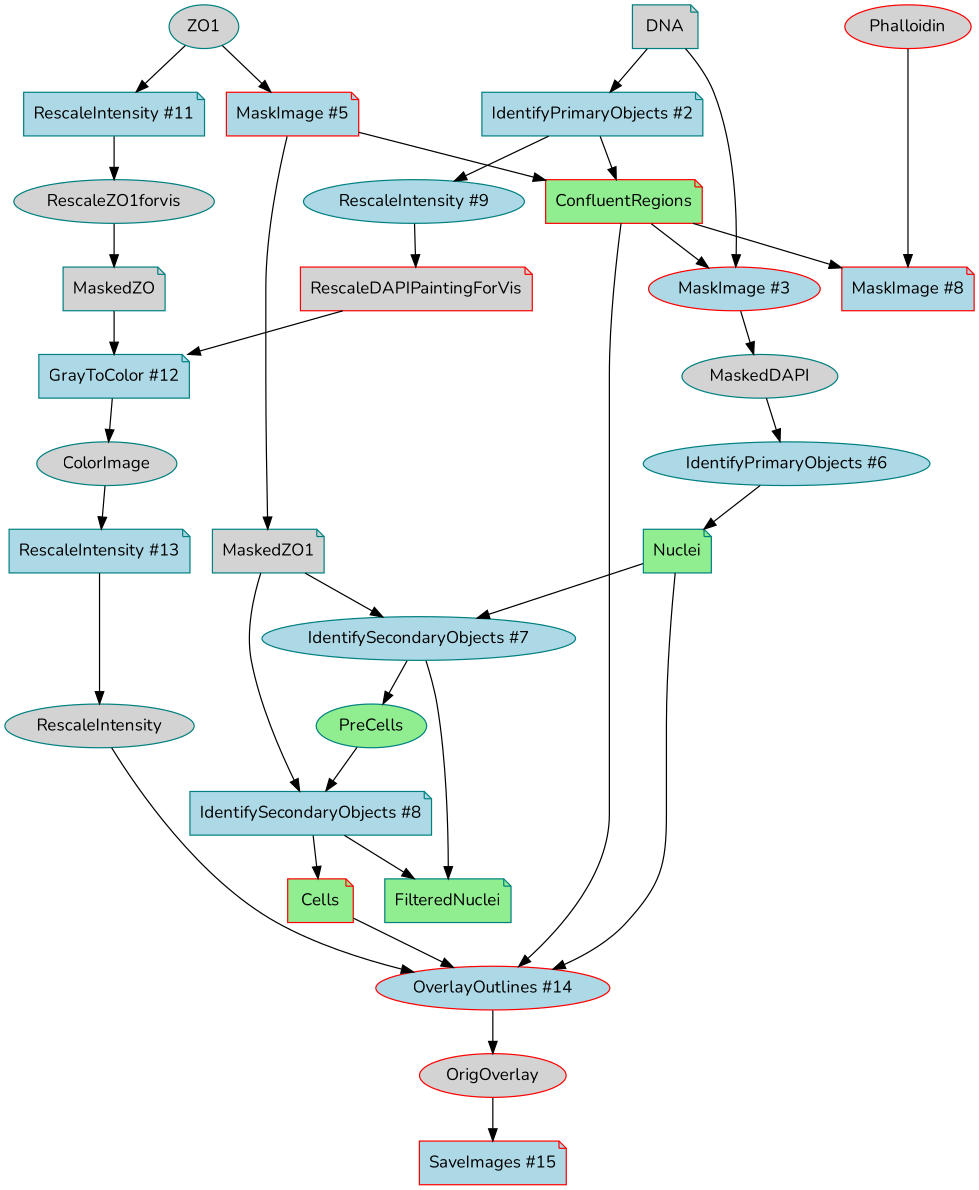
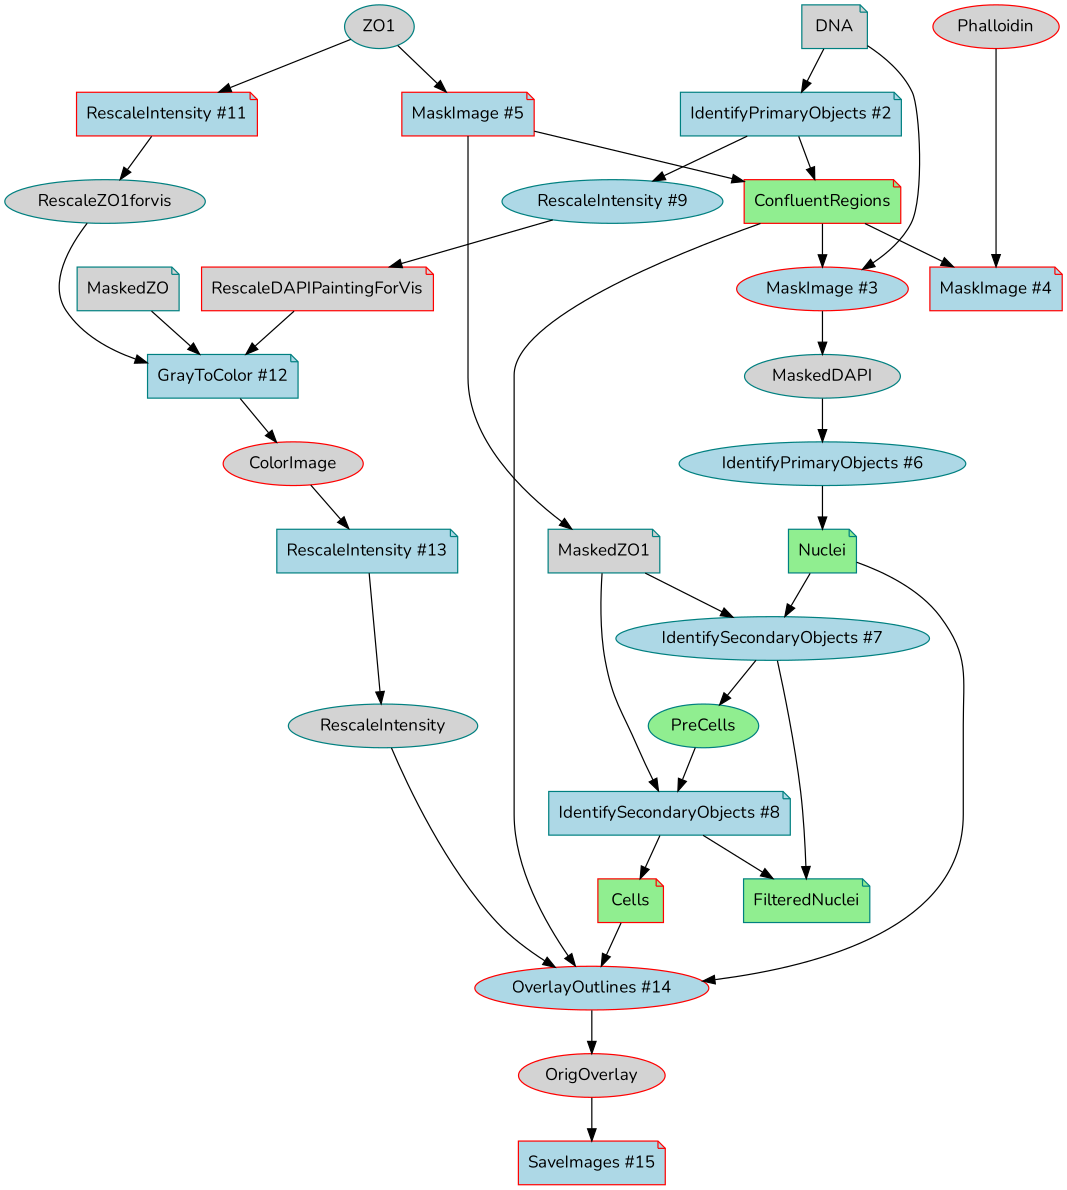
node "RescaleIntensity #11": color teal -> red
edge "RescaleZO1forvis" -> "MaskedZO": now "RescaleZO1forvis" -> "GrayToColor #12"
node "MaskImage #8": label "MaskImage #8" -> "MaskImage #4"
node "ColorImage": color teal -> red
